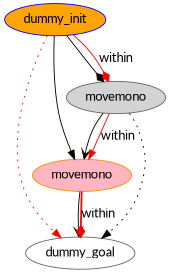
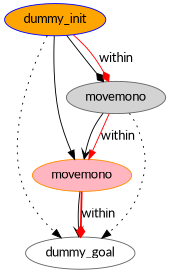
edge "dummy_init" -> "dummy_goal": color red -> black
